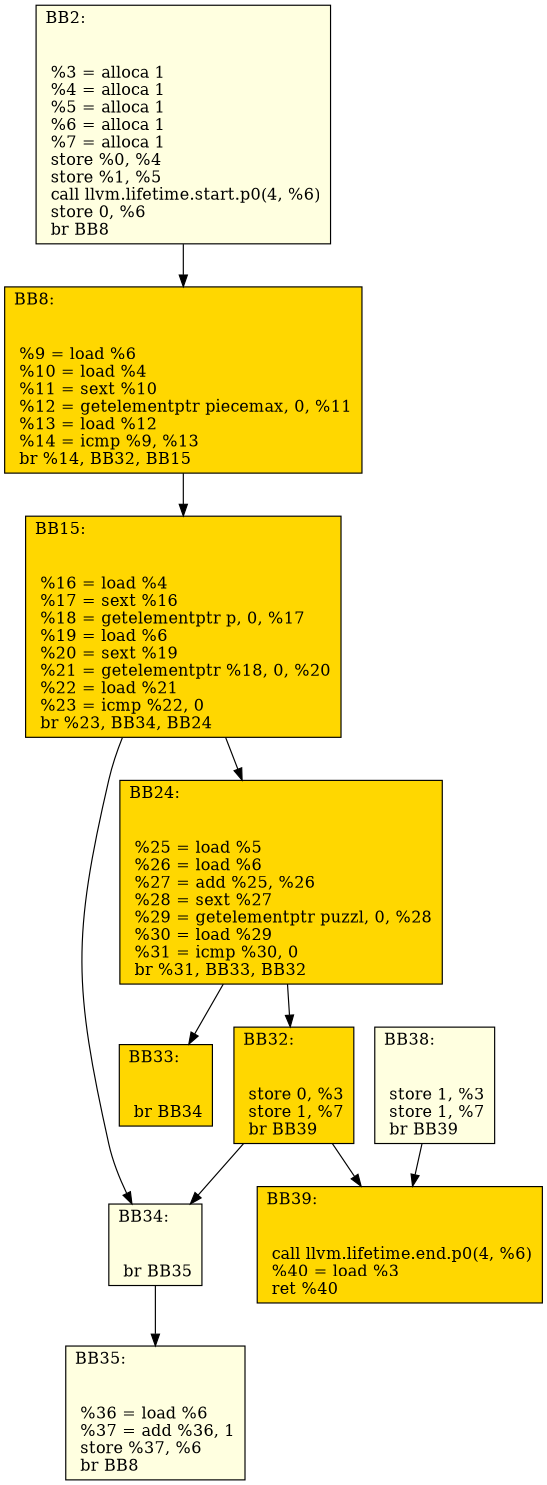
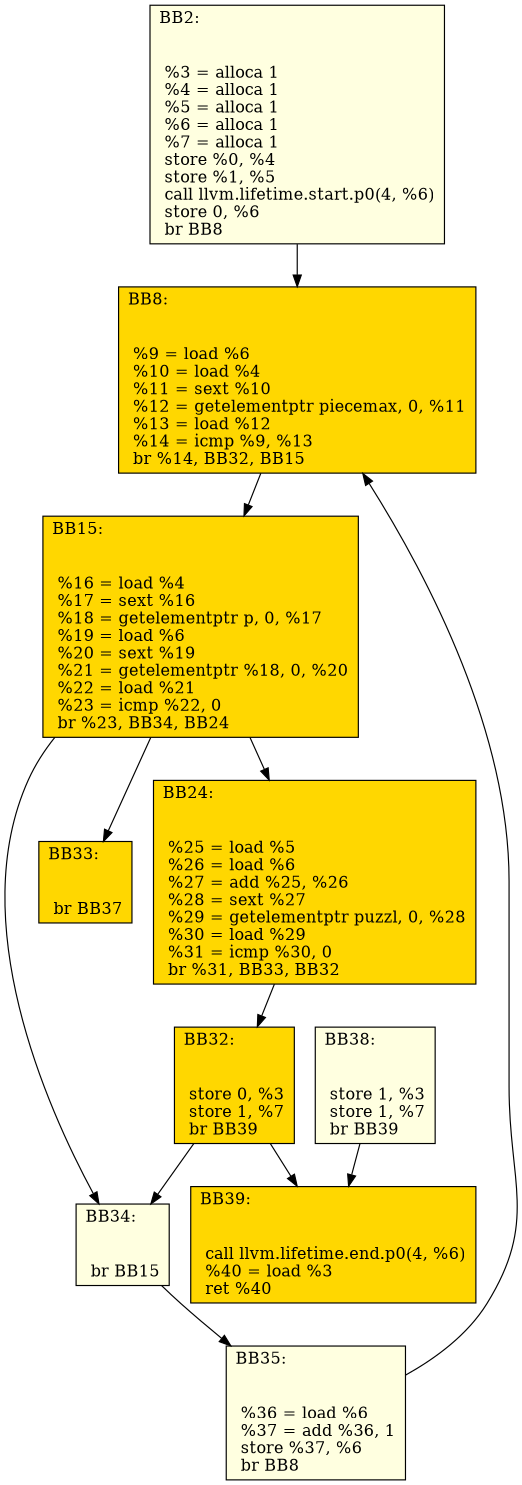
edge "BB35:" -> "BB8:": added
edge "BB24:" -> "BB33:": now "BB15:" -> "BB33:"
node "BB33:": text "br BB34" -> "br BB37"
node "BB34:": text "br BB35" -> "br BB15"
